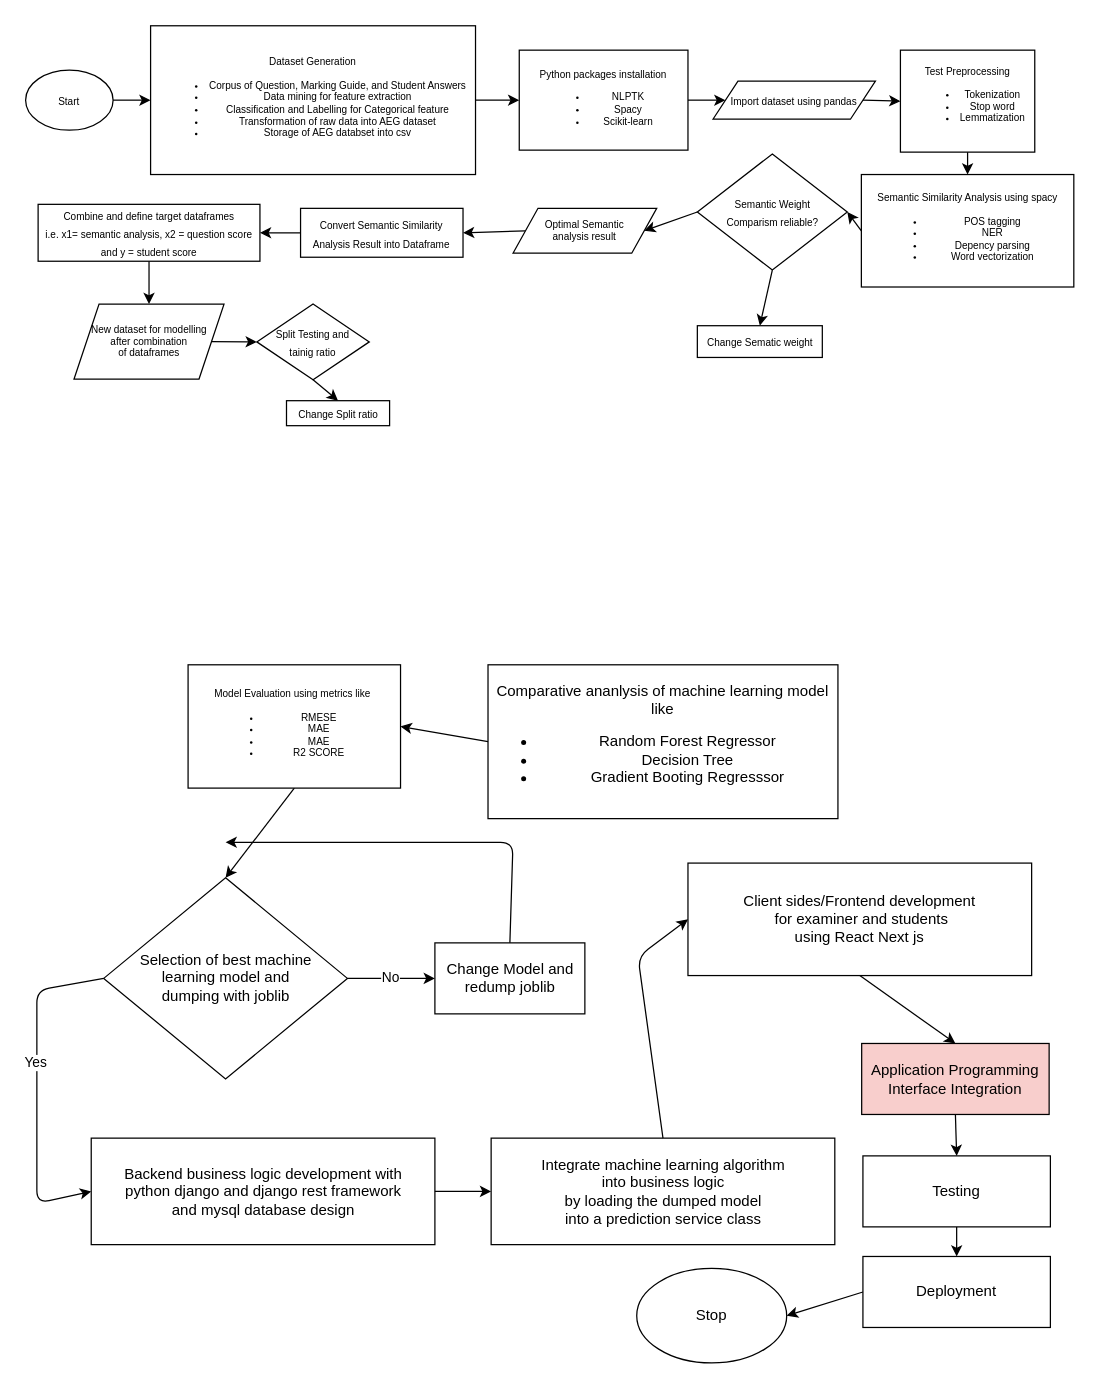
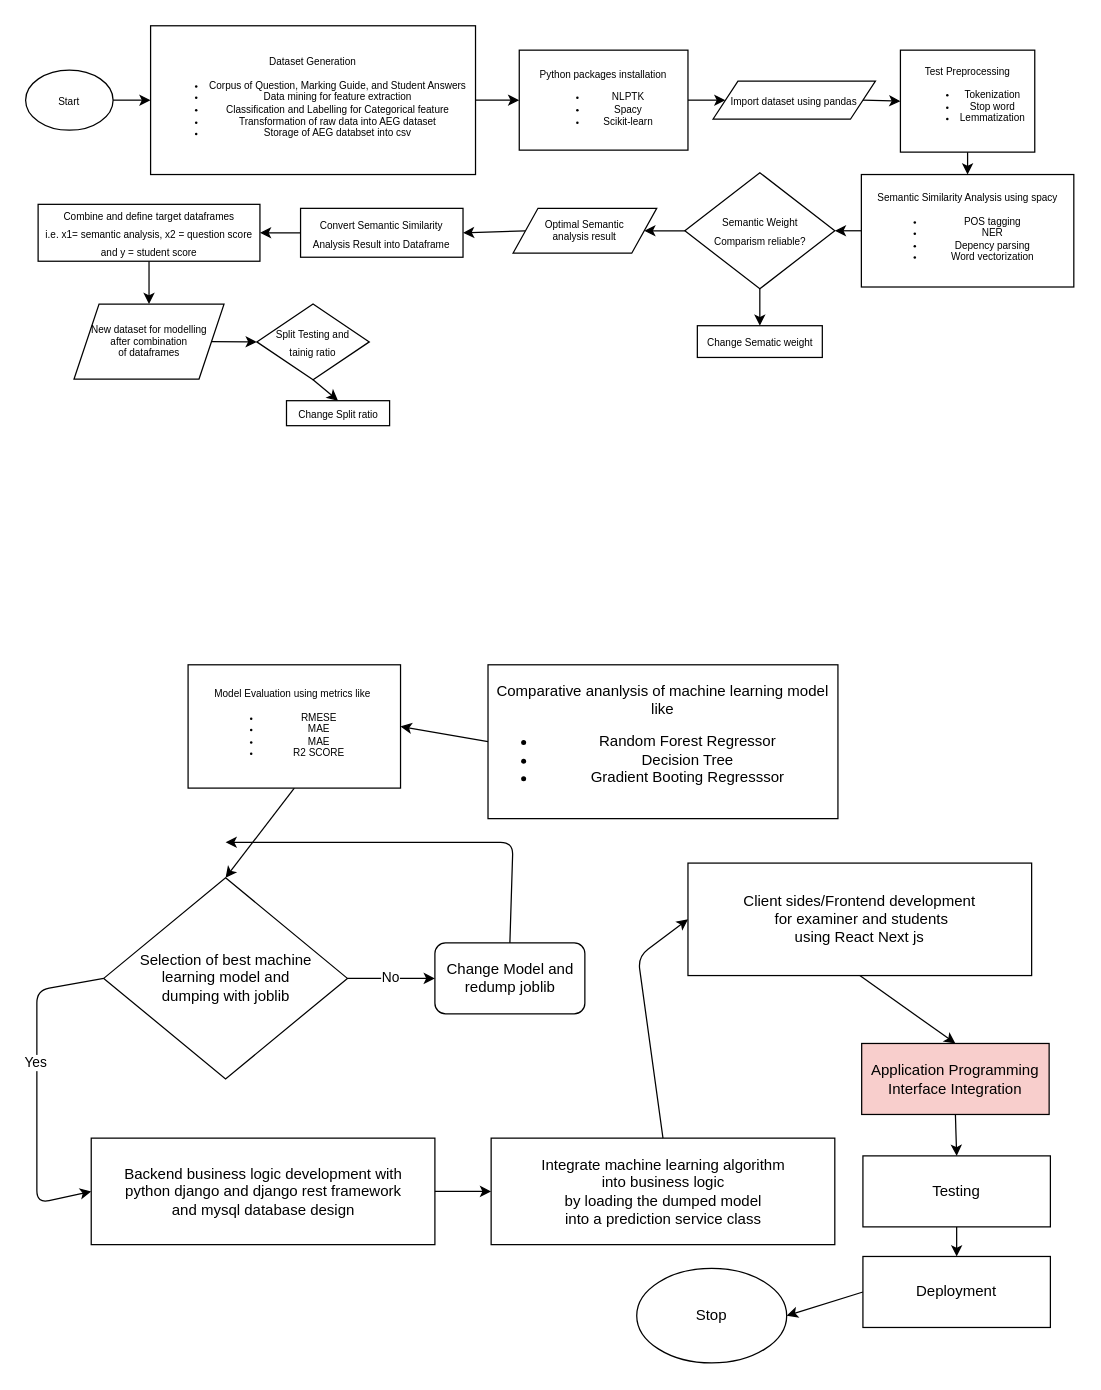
node "Semantic Weight Comparism reliable?": moved (773, 212) -> (760, 231)
node "Change Model and redump joblib": shape rectangle -> rounded rectangle
